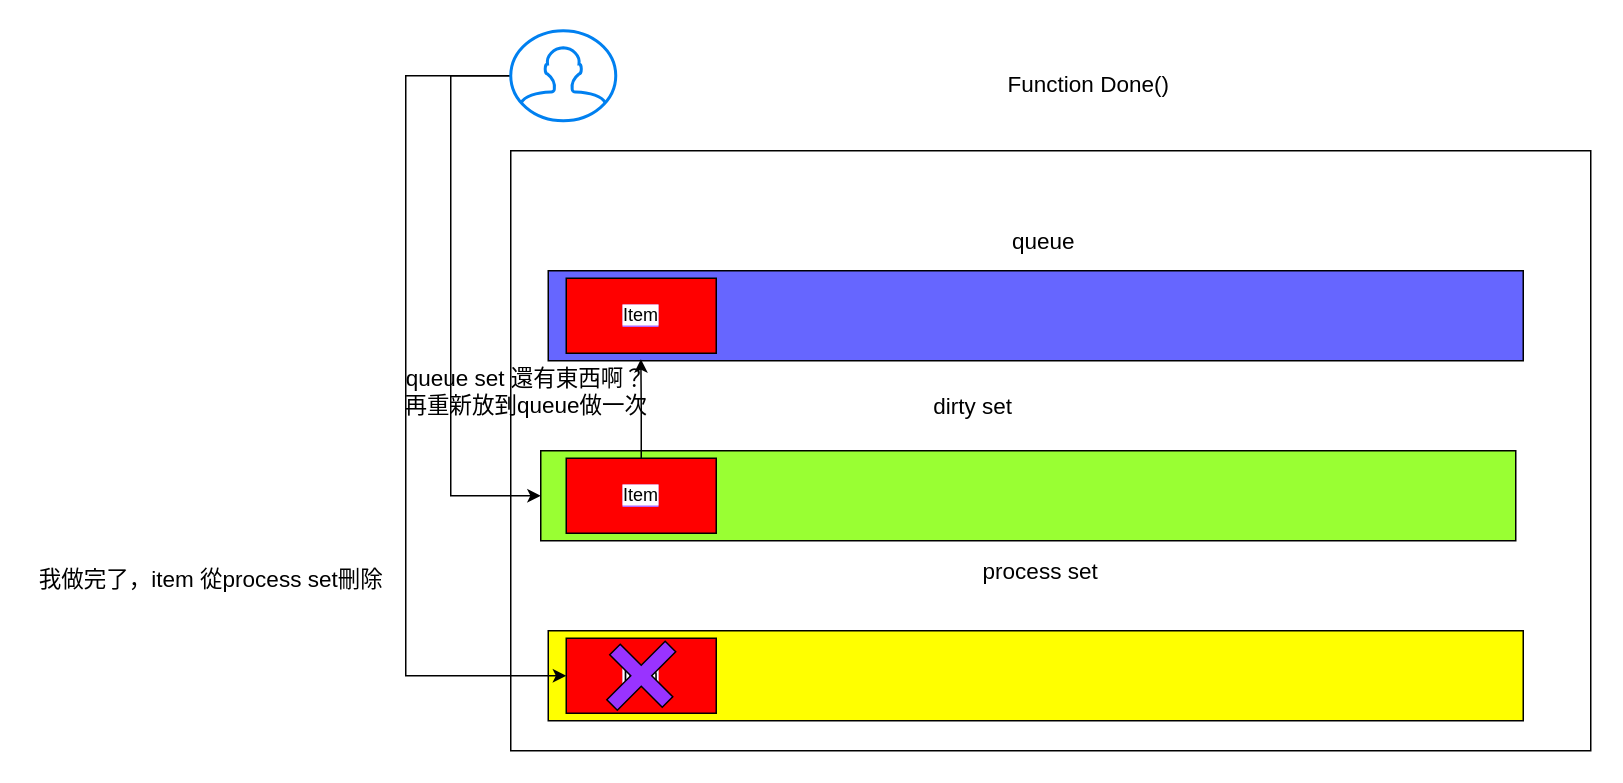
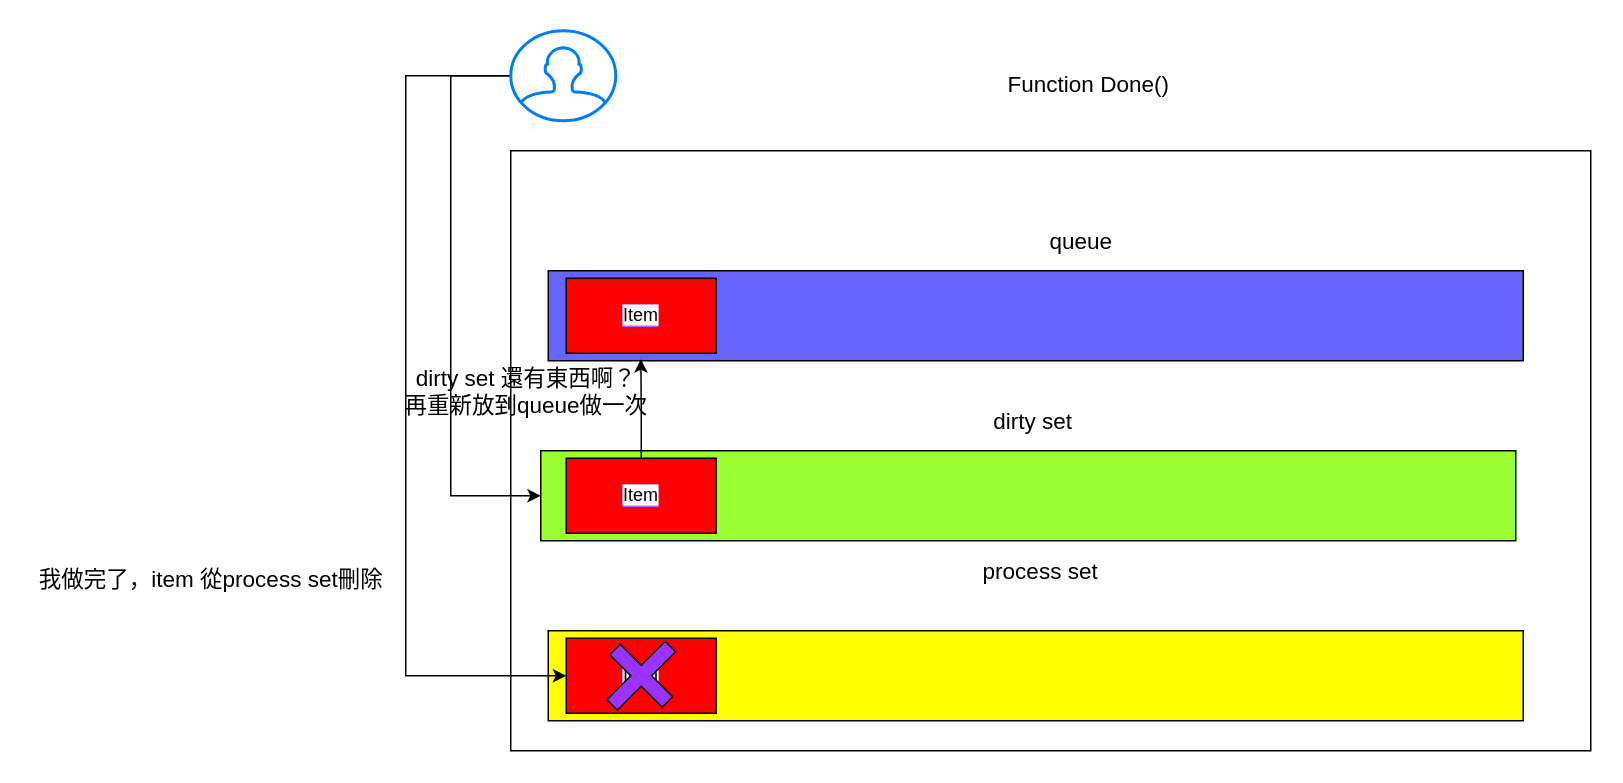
node "queue": moved (1043, 241) -> (1081, 241)
node "queue set 還有東西啊？ 再重新放到queue做一次": label "queue set 還有東西啊？ 再重新放到queue做一次" -> "dirty set 還有東西啊？ 再重新放到queue做一次"
node "dirty set": moved (976, 406) -> (1036, 421)
